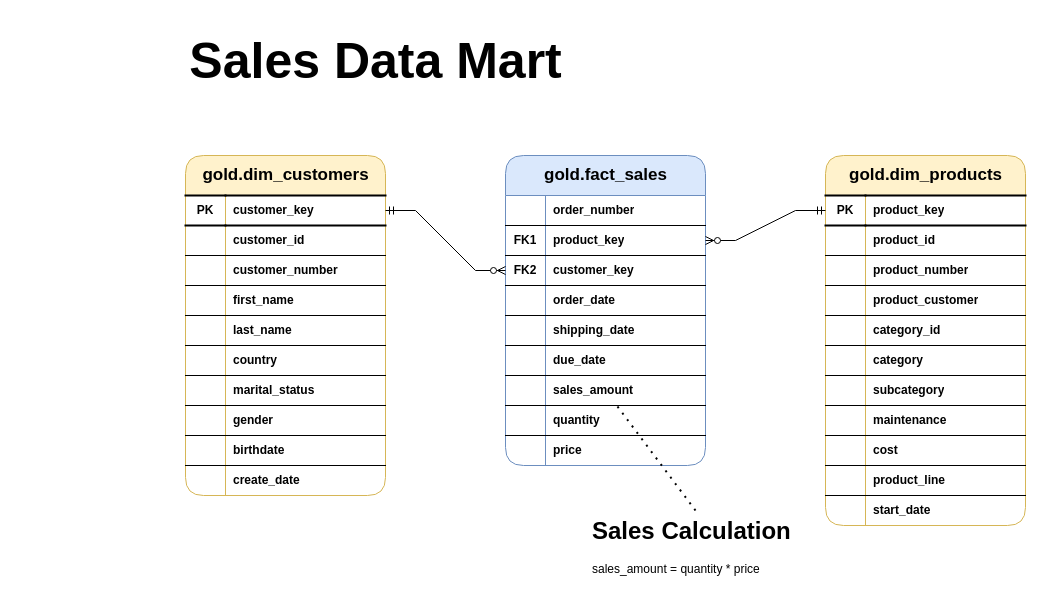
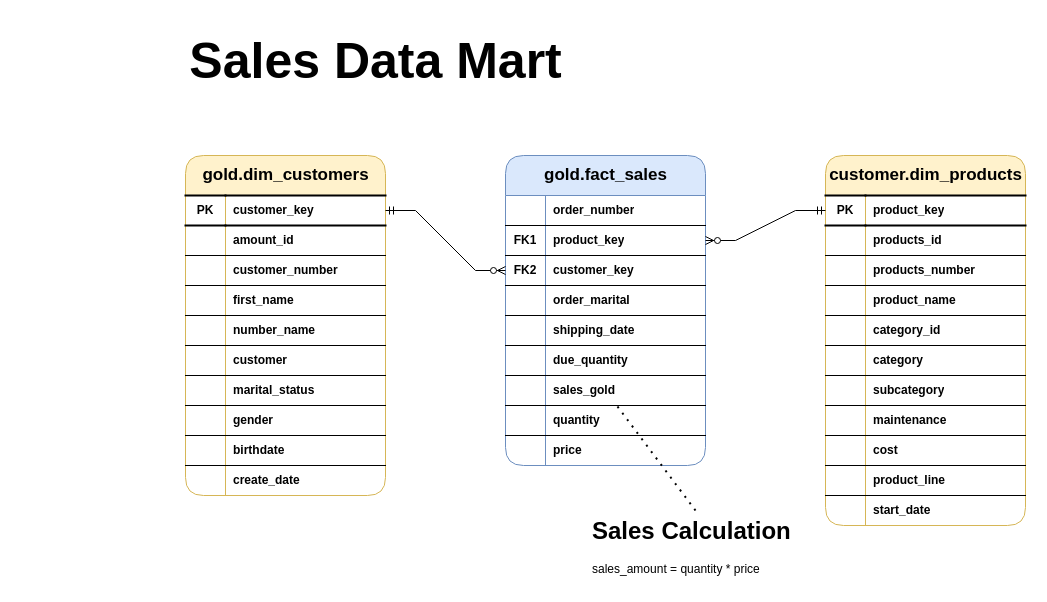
node "gold.dim_products": label "gold.dim_products" -> "customer.dim_products"
node "customer_id": label "customer_id" -> "amount_id"
node "product_id": label "product_id" -> "products_id"
node "product_number": label "product_number" -> "products_number"
node "order_date": label "order_date" -> "order_marital"
node "product_customer": label "product_customer" -> "product_name"
node "last_name": label "last_name" -> "number_name"
node "country": label "country" -> "customer"
node "due_date": label "due_date" -> "due_quantity"
node "sales_amount": label "sales_amount" -> "sales_gold"
